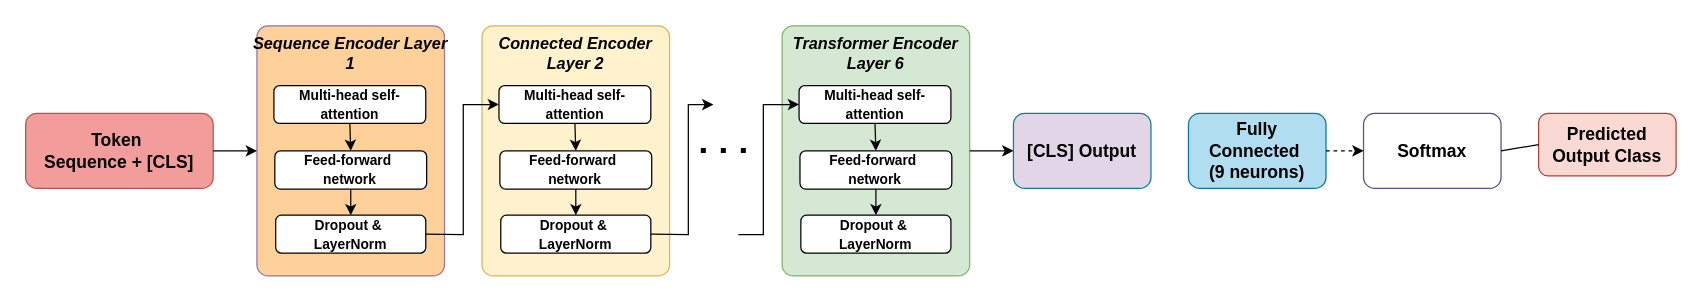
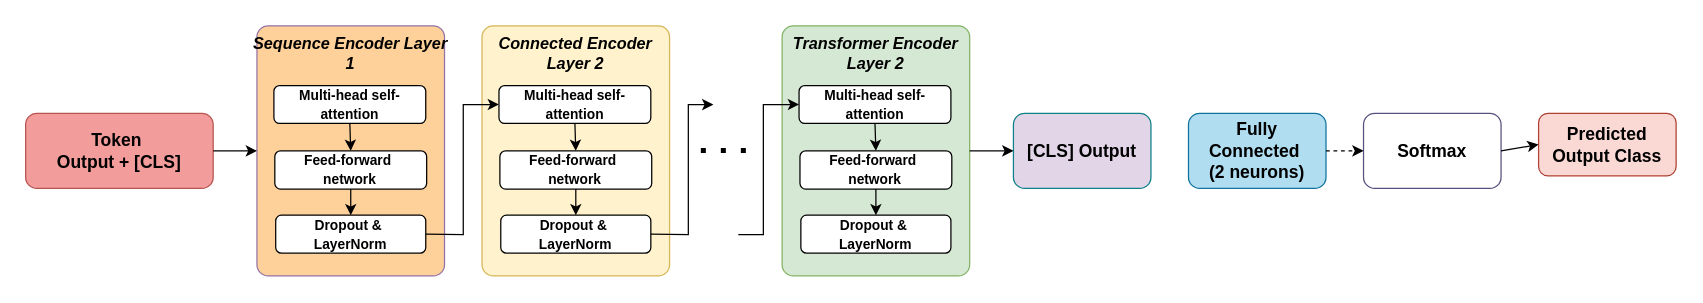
node "Transformer Encoder Layer 6": label "Transformer Encoder Layer 6" -> "Transformer Encoder Layer 2"
edge "Predicted Output Class" -- "Softmax": arrowhead none -> classic
node "Token Sequence + [CLS]": label "Token Sequence + [CLS]" -> "Token Output + [CLS]"
node "Fully Connected (9 neurons)": label "Fully Connected (9 neurons)" -> "Fully Connected (2 neurons)"
